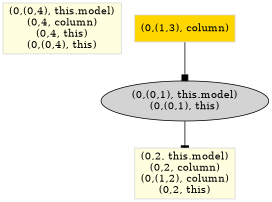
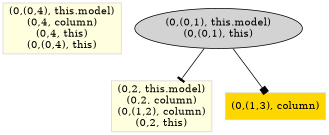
edge "(0,(1,3), column)" -> "(0,(0,1), this.model) (0,(0,1), this)": reversed
